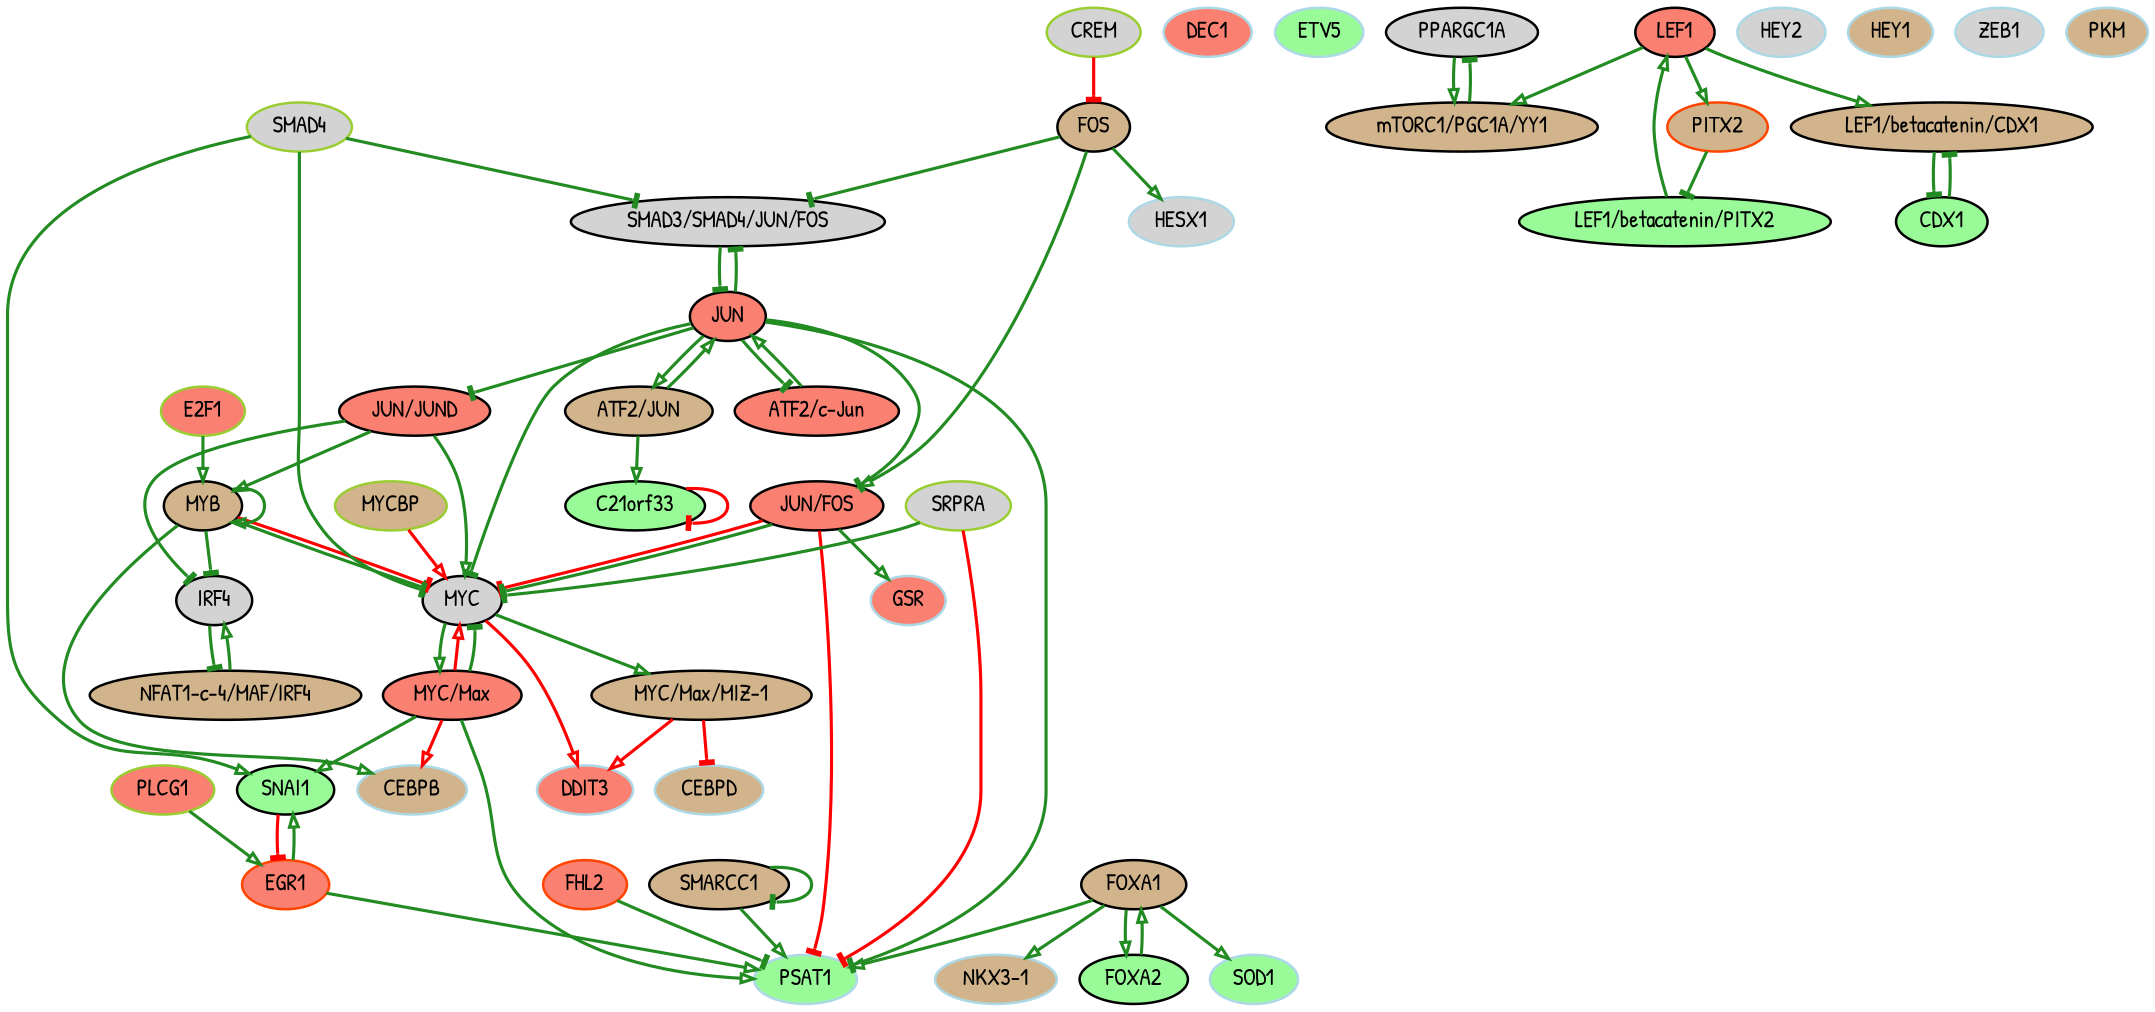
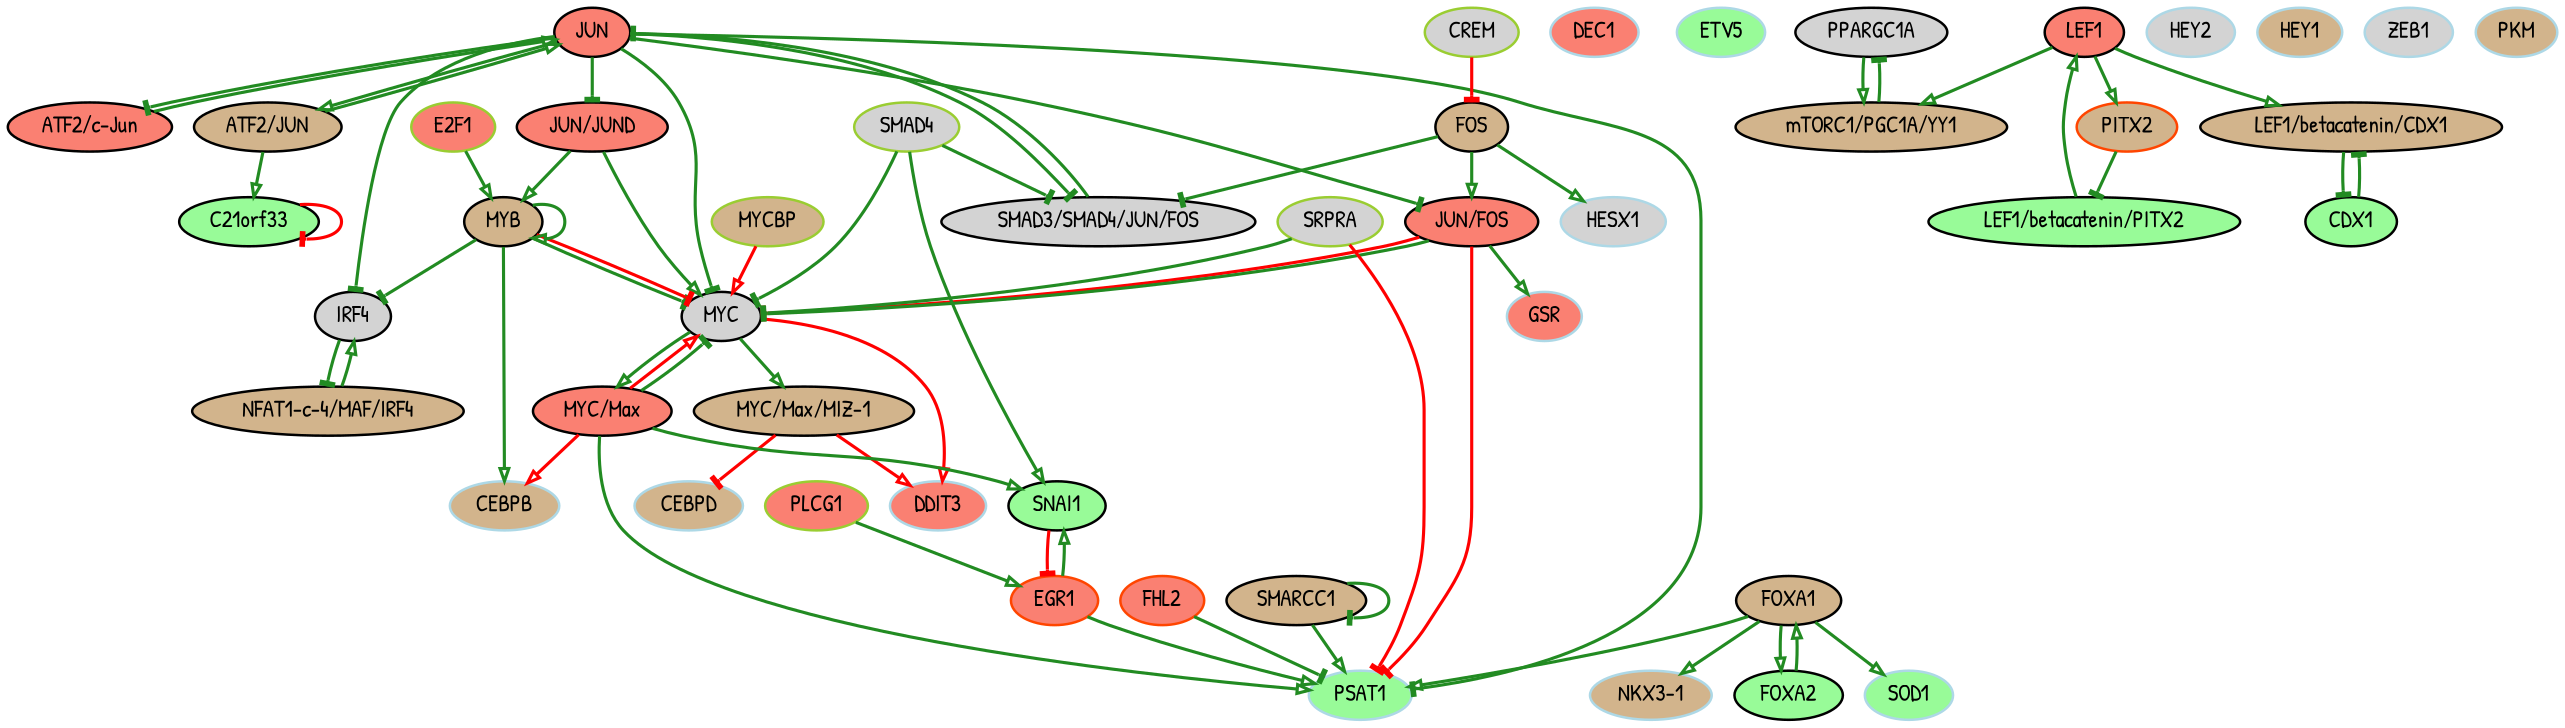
edge "JUN/JUND" -> "IRF4": now "JUN" -> "IRF4"
